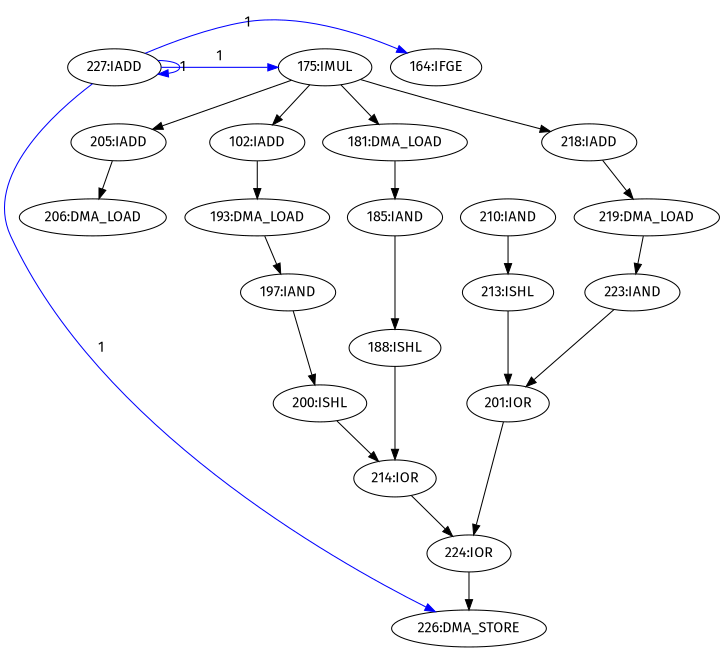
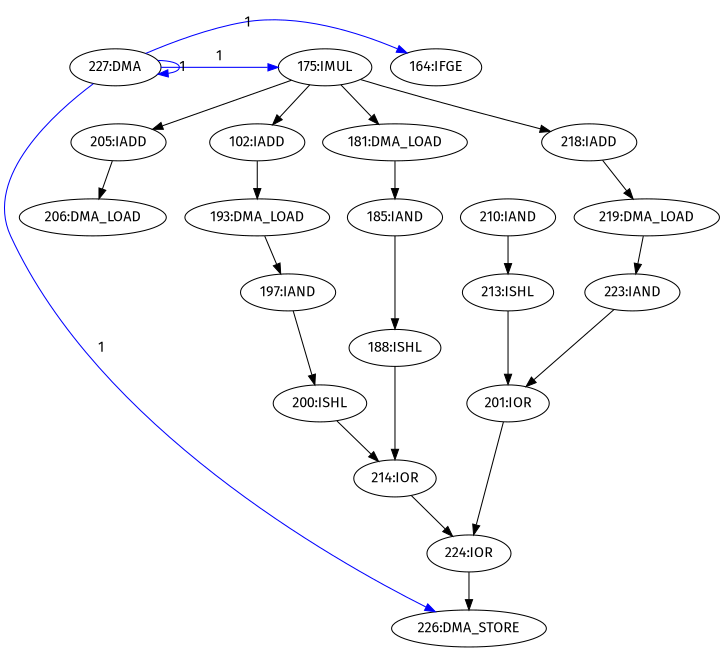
node "227:IADD": label "227:IADD" -> "227:DMA"
